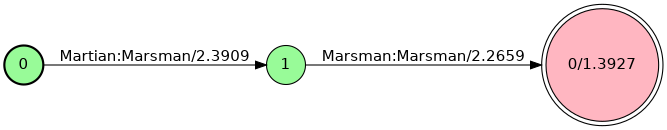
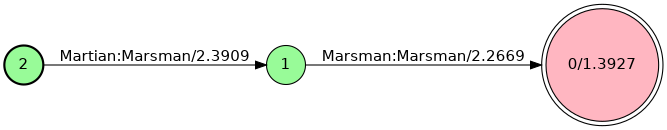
edge "1" -> "0/1.3927": label "Marsman:Marsman/2.2659" -> "Marsman:Marsman/2.2669"
node "0": label "0" -> "2"
